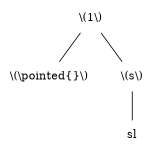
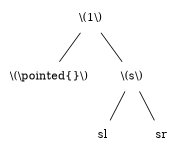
node "sr": added
